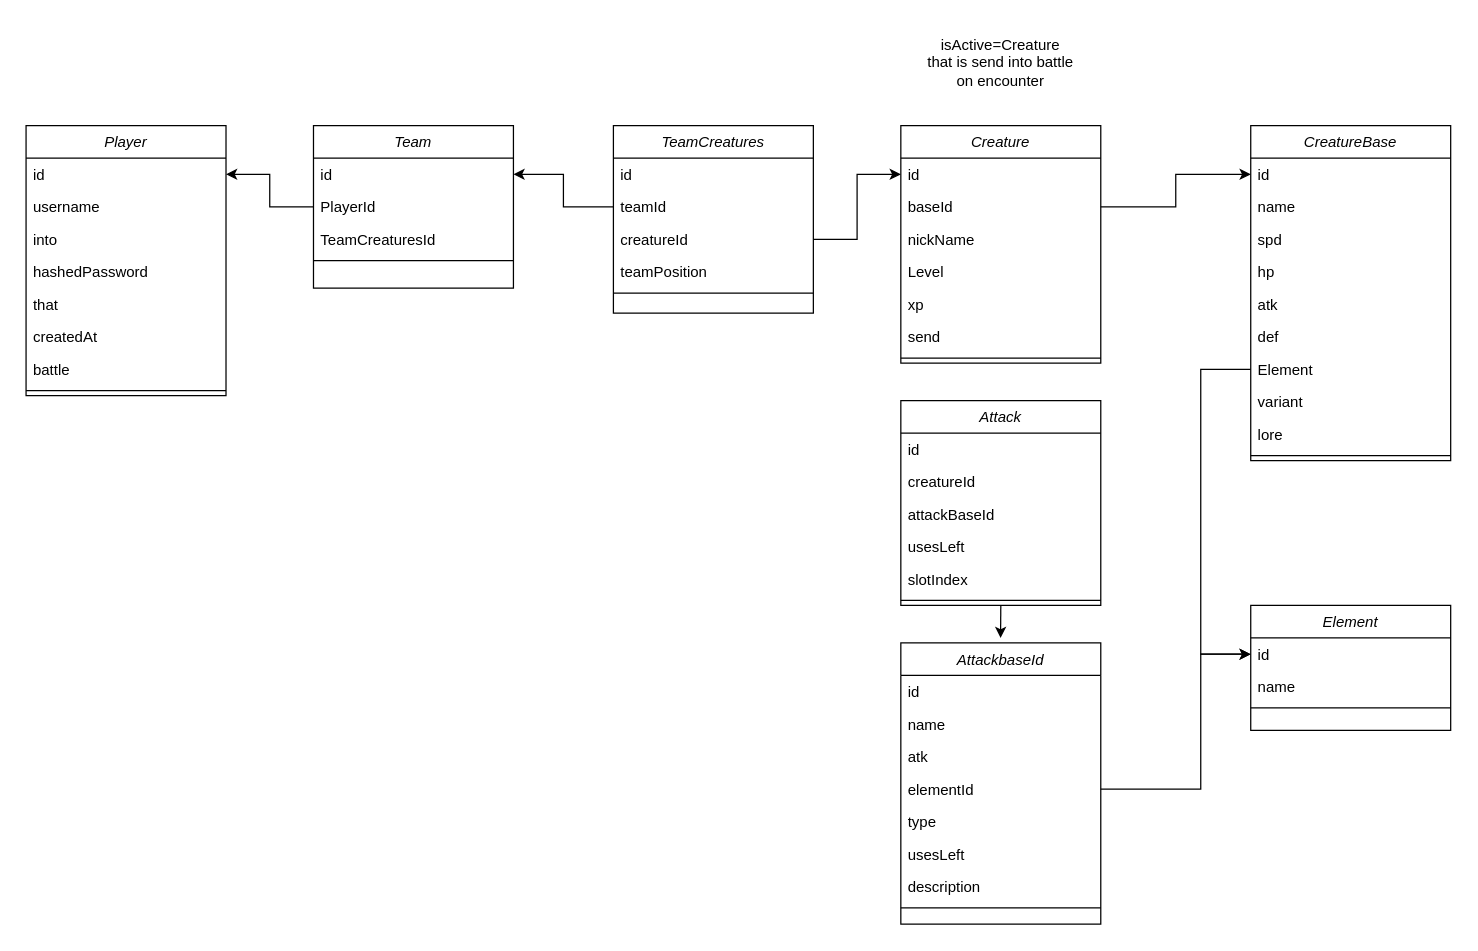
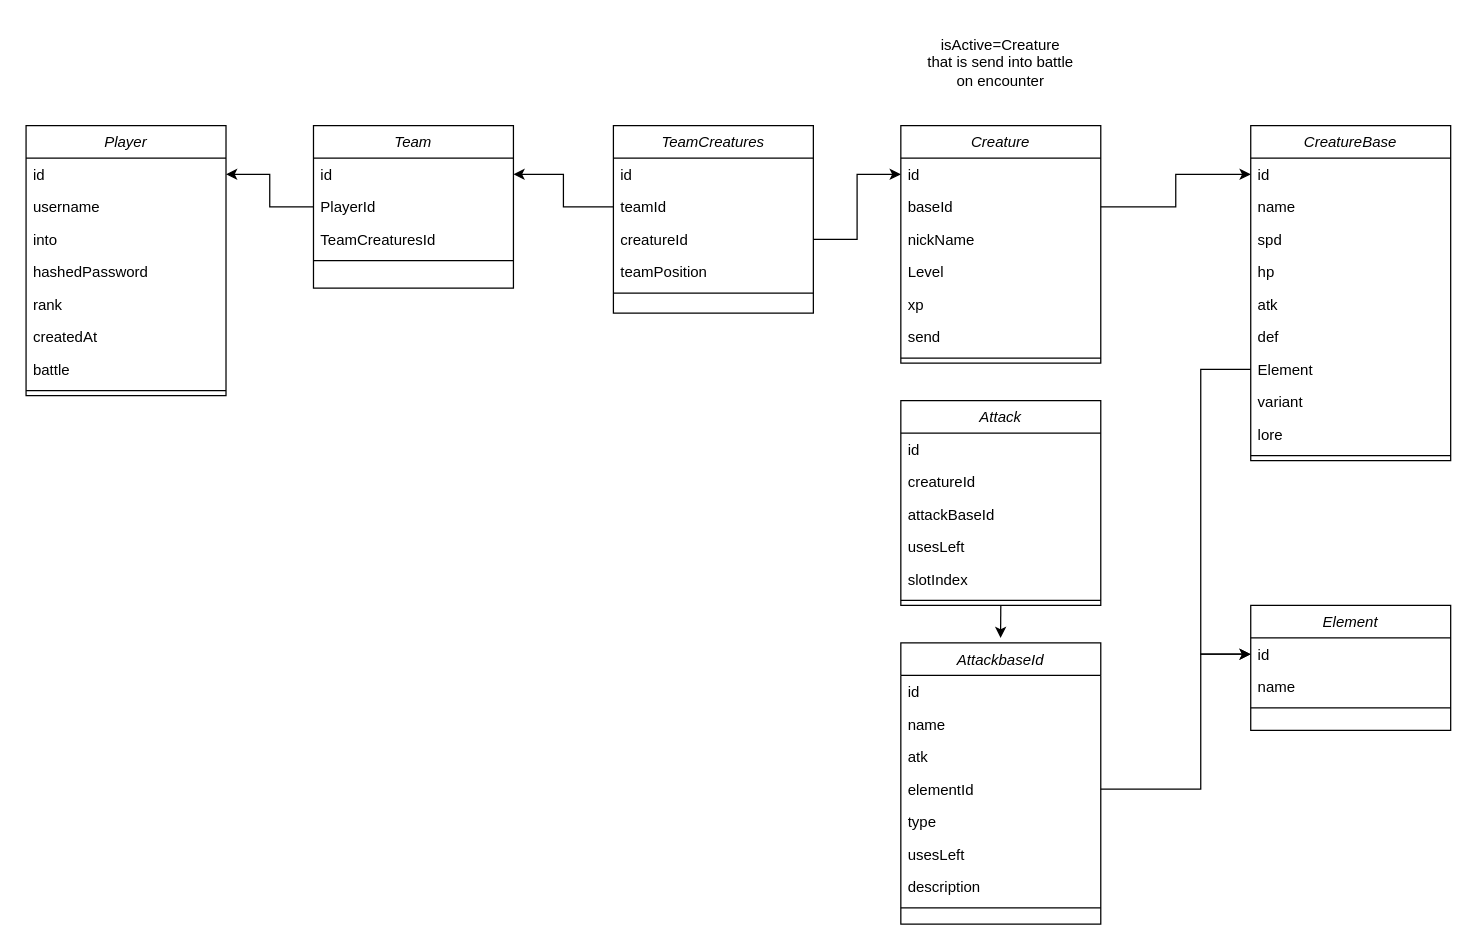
node "that": label "that" -> "rank"
